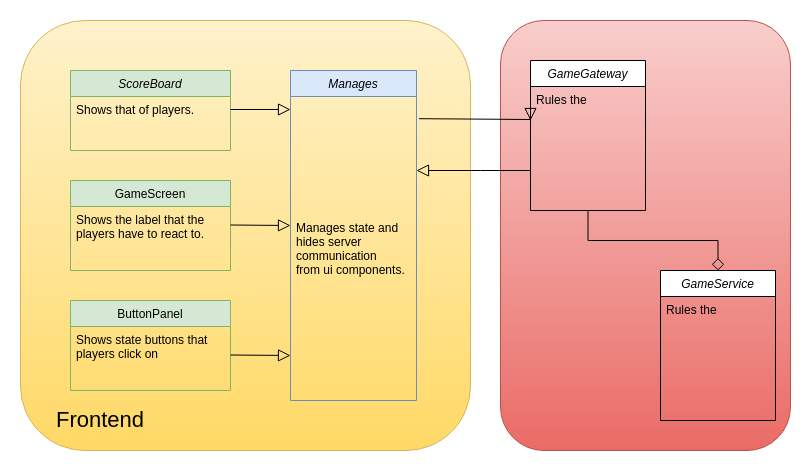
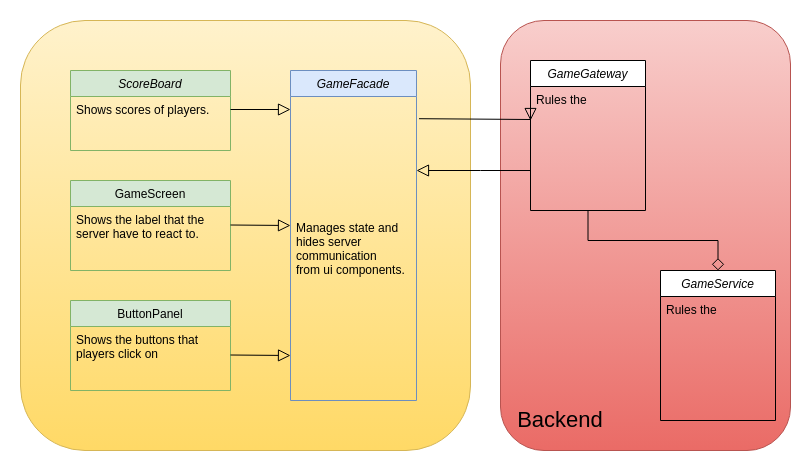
node "Manages": label "Manages" -> "GameFacade"
node "Shows that of players.": label "Shows that of players." -> "Shows scores of players."
node "Shows the label that the players have to react to.": label "Shows the label that the players have to react to." -> "Shows the label that the server have to react to."
node "Shows state buttons that players click on": label "Shows state buttons that players click on" -> "Shows the buttons that players click on"
node "Frontend": removed
node "Backend": added
